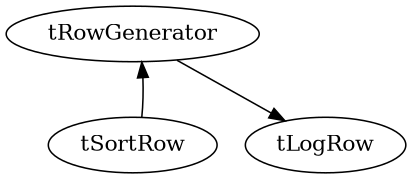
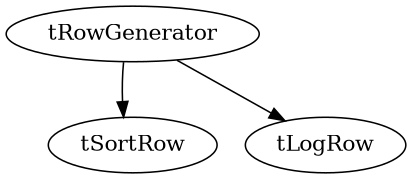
edge "tSortRow" -> "tRowGenerator": reversed
